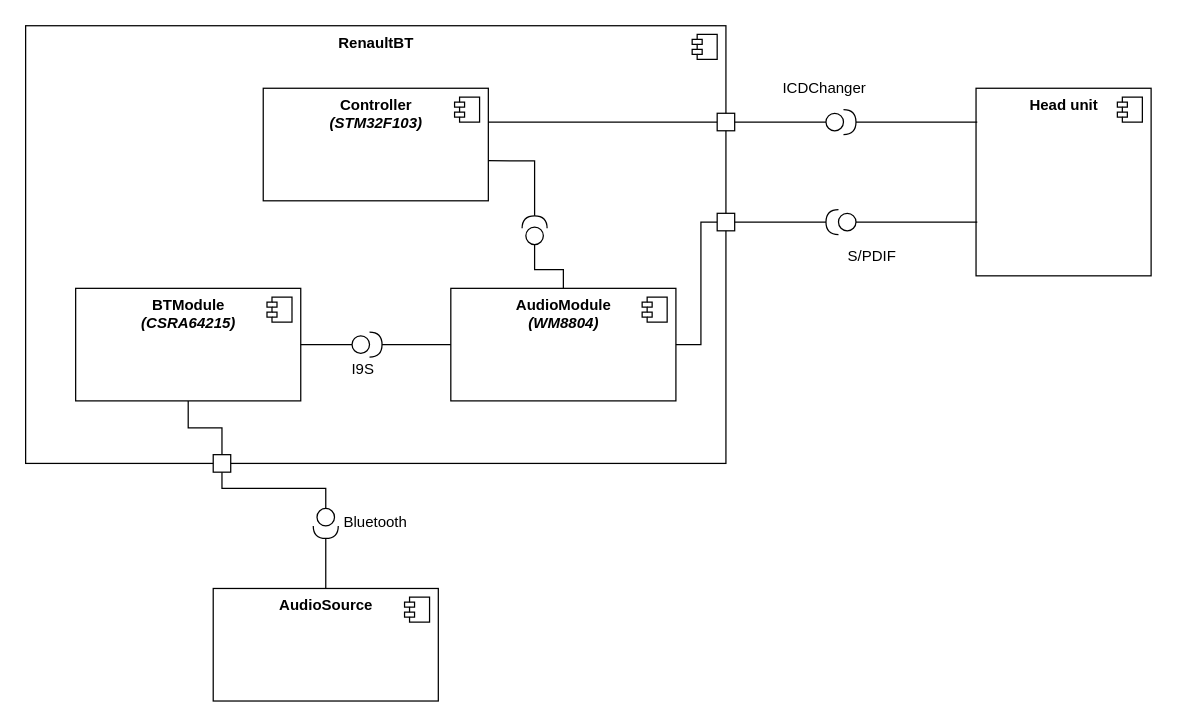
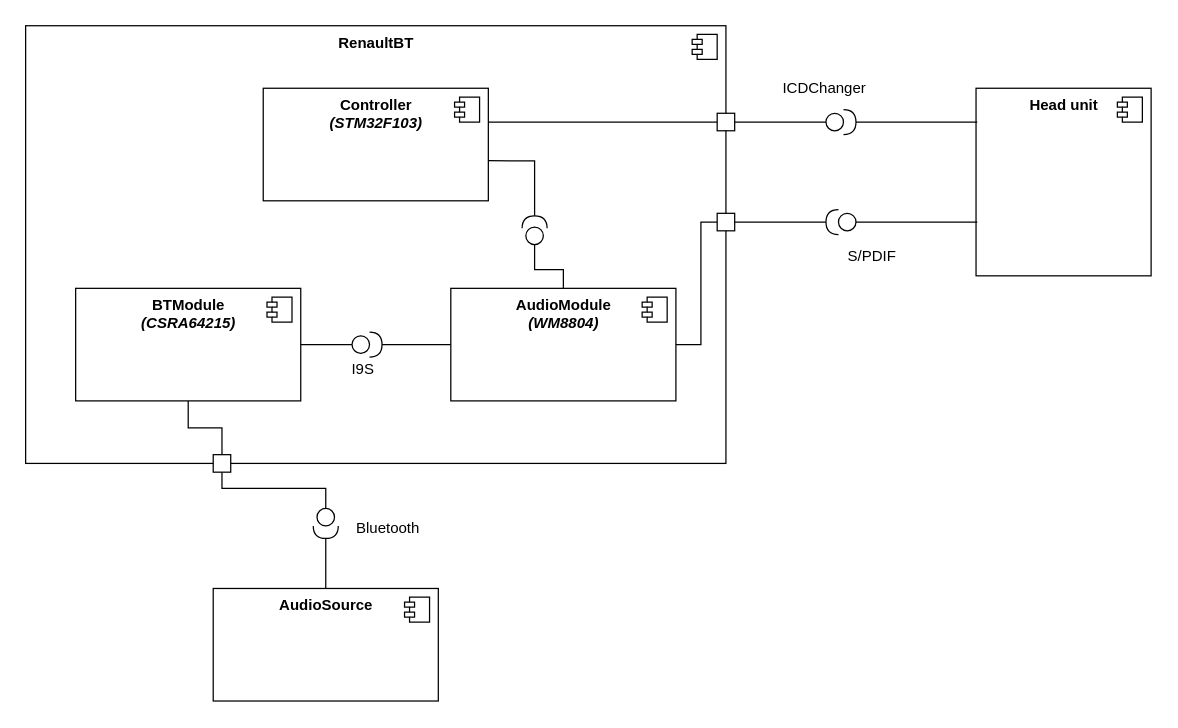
node "Bluetooth": moved (376, 522) -> (388, 528)
